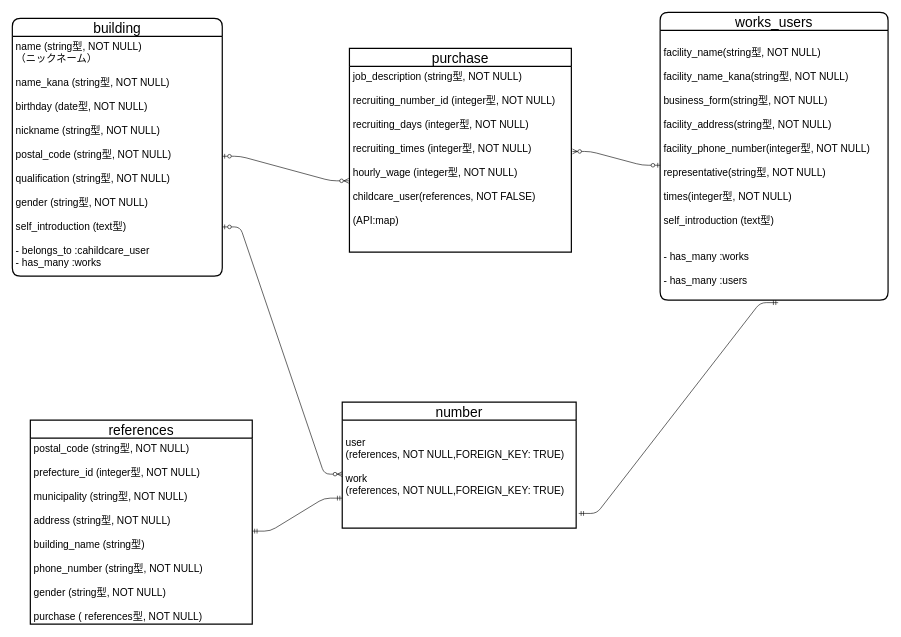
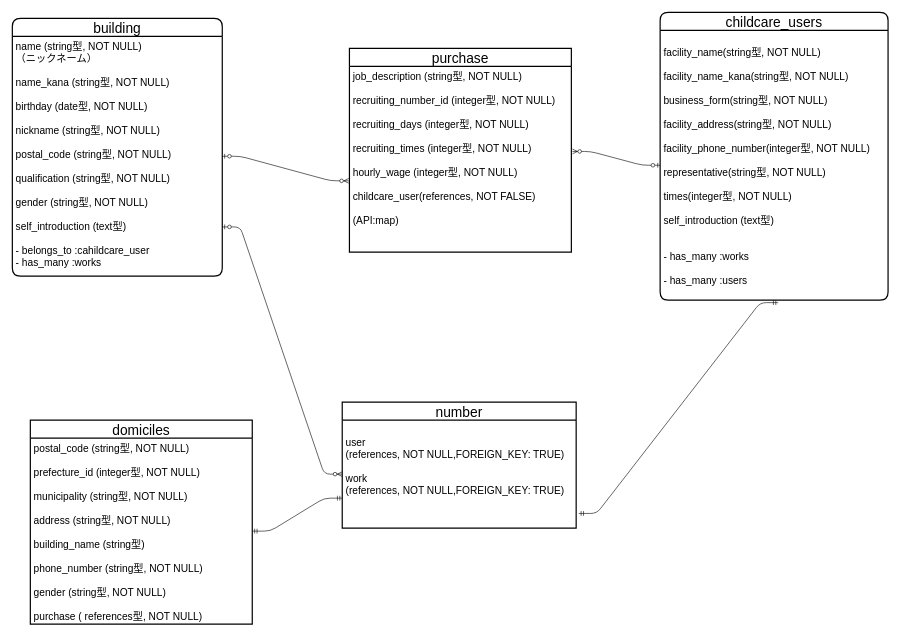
node "works_users": label "works_users" -> "childcare_users"
node "references": label "references" -> "domiciles"
